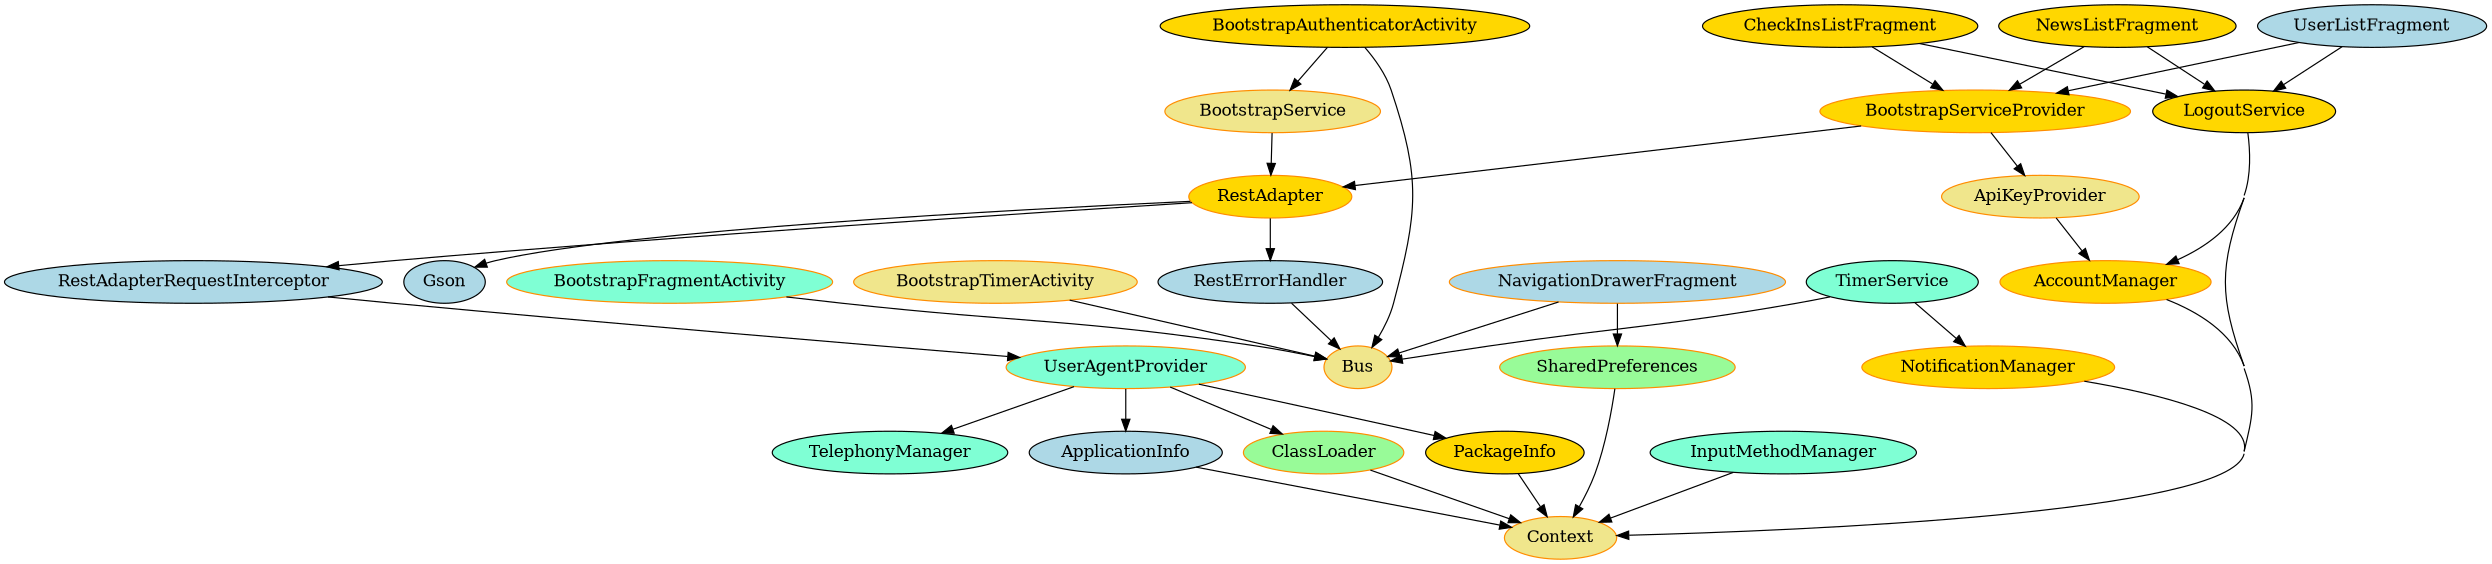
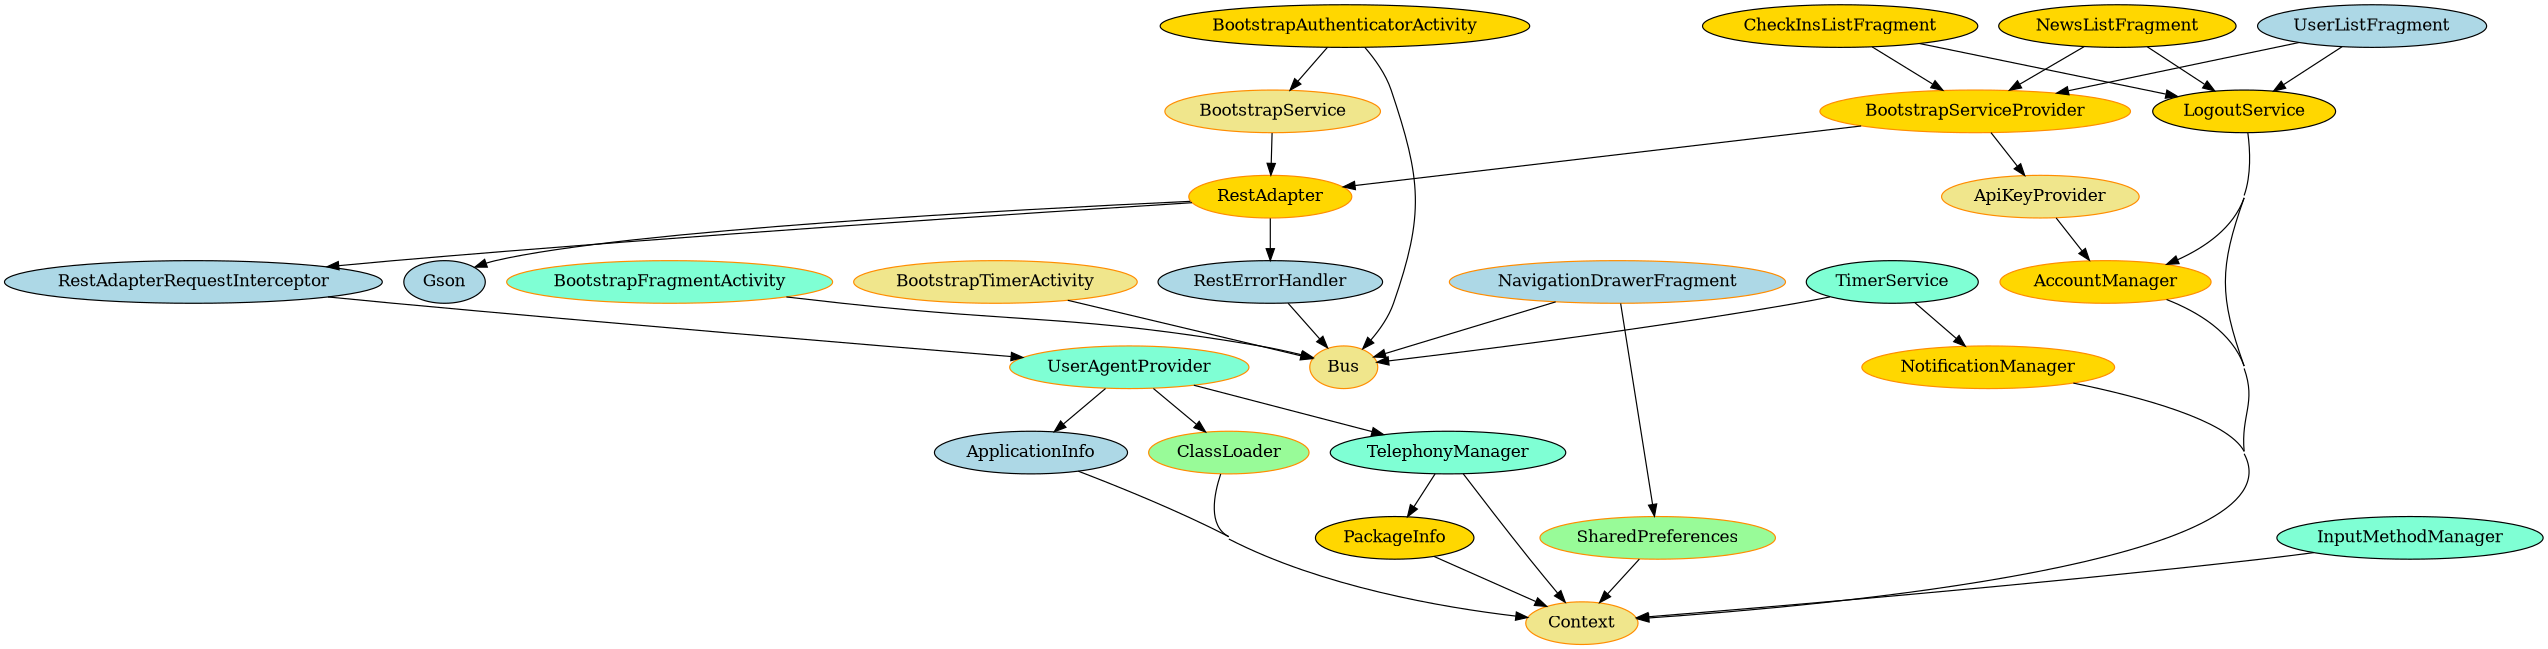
edge "UserAgentProvider" -> "PackageInfo": now "TelephonyManager" -> "PackageInfo"
edge "TelephonyManager" -> "Context": added
